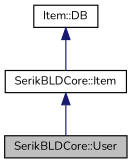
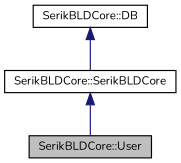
node "Item::DB": label "Item::DB" -> "SerikBLDCore::DB"
node "SerikBLDCore::Item": label "SerikBLDCore::Item" -> "SerikBLDCore::SerikBLDCore"
